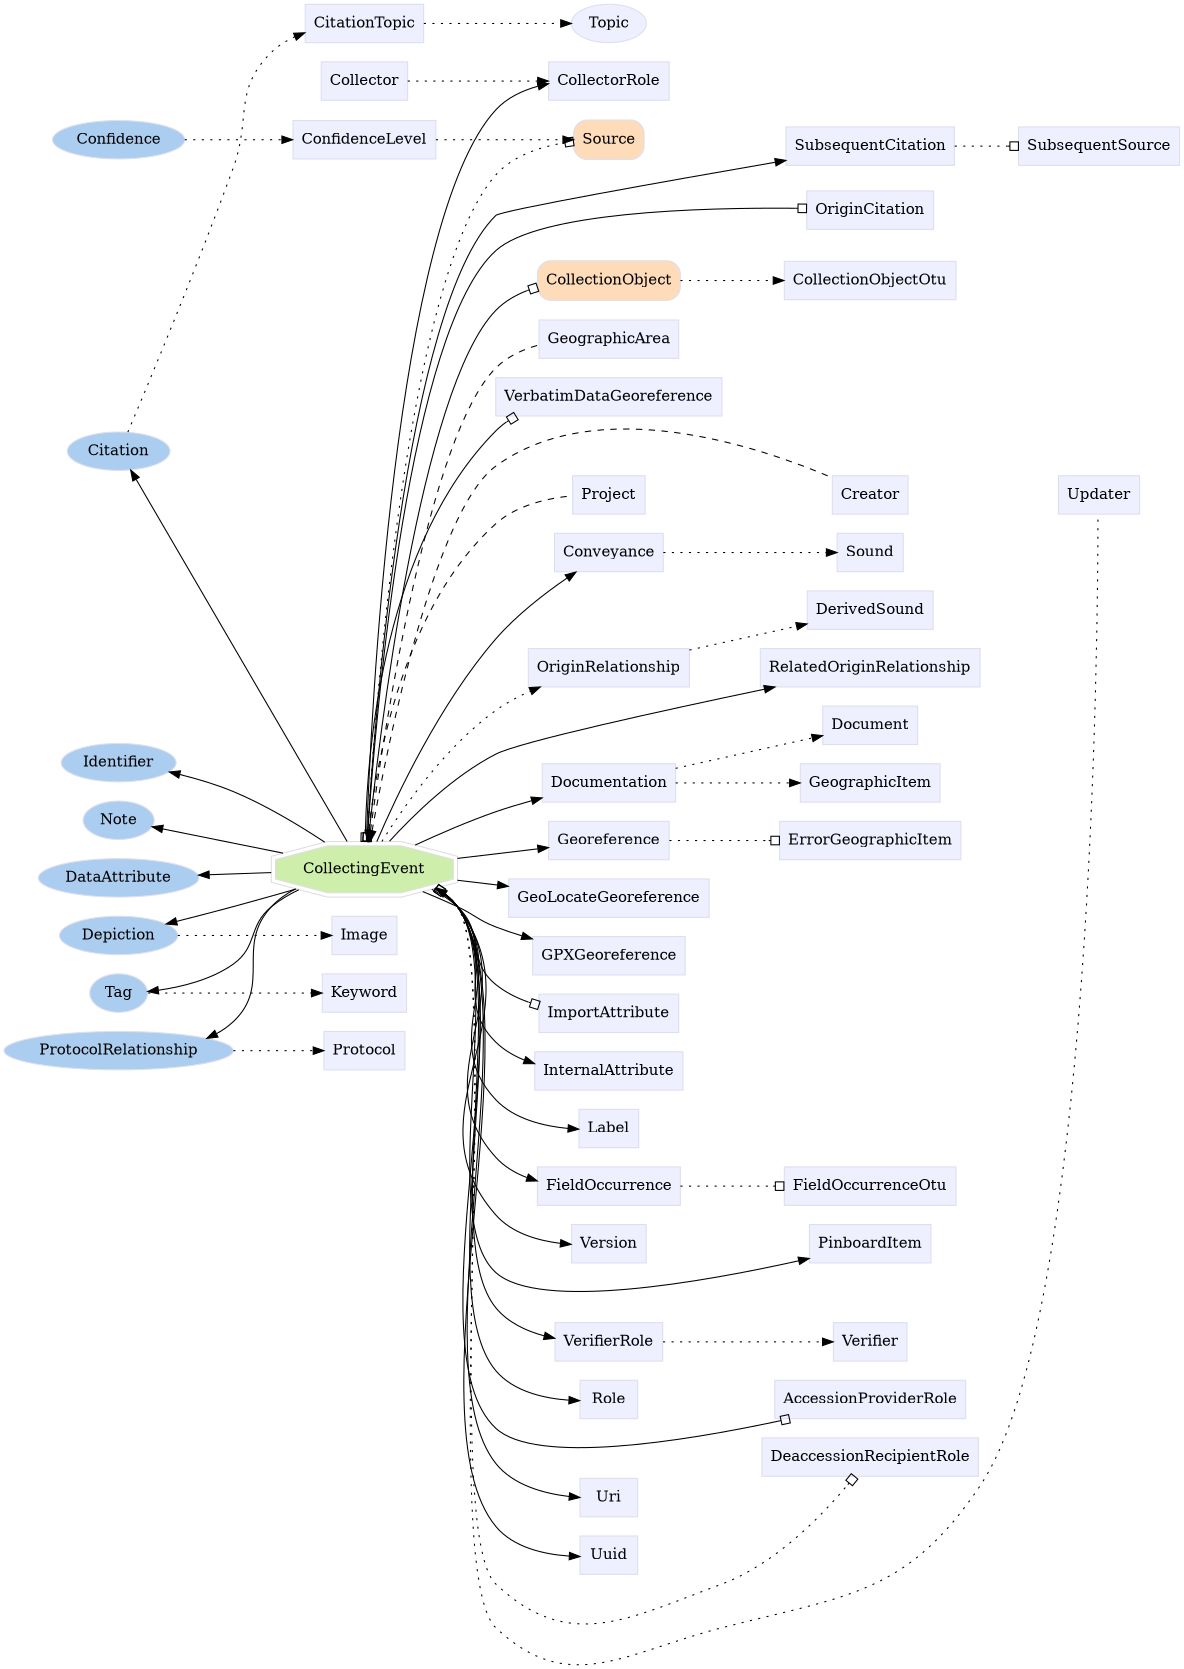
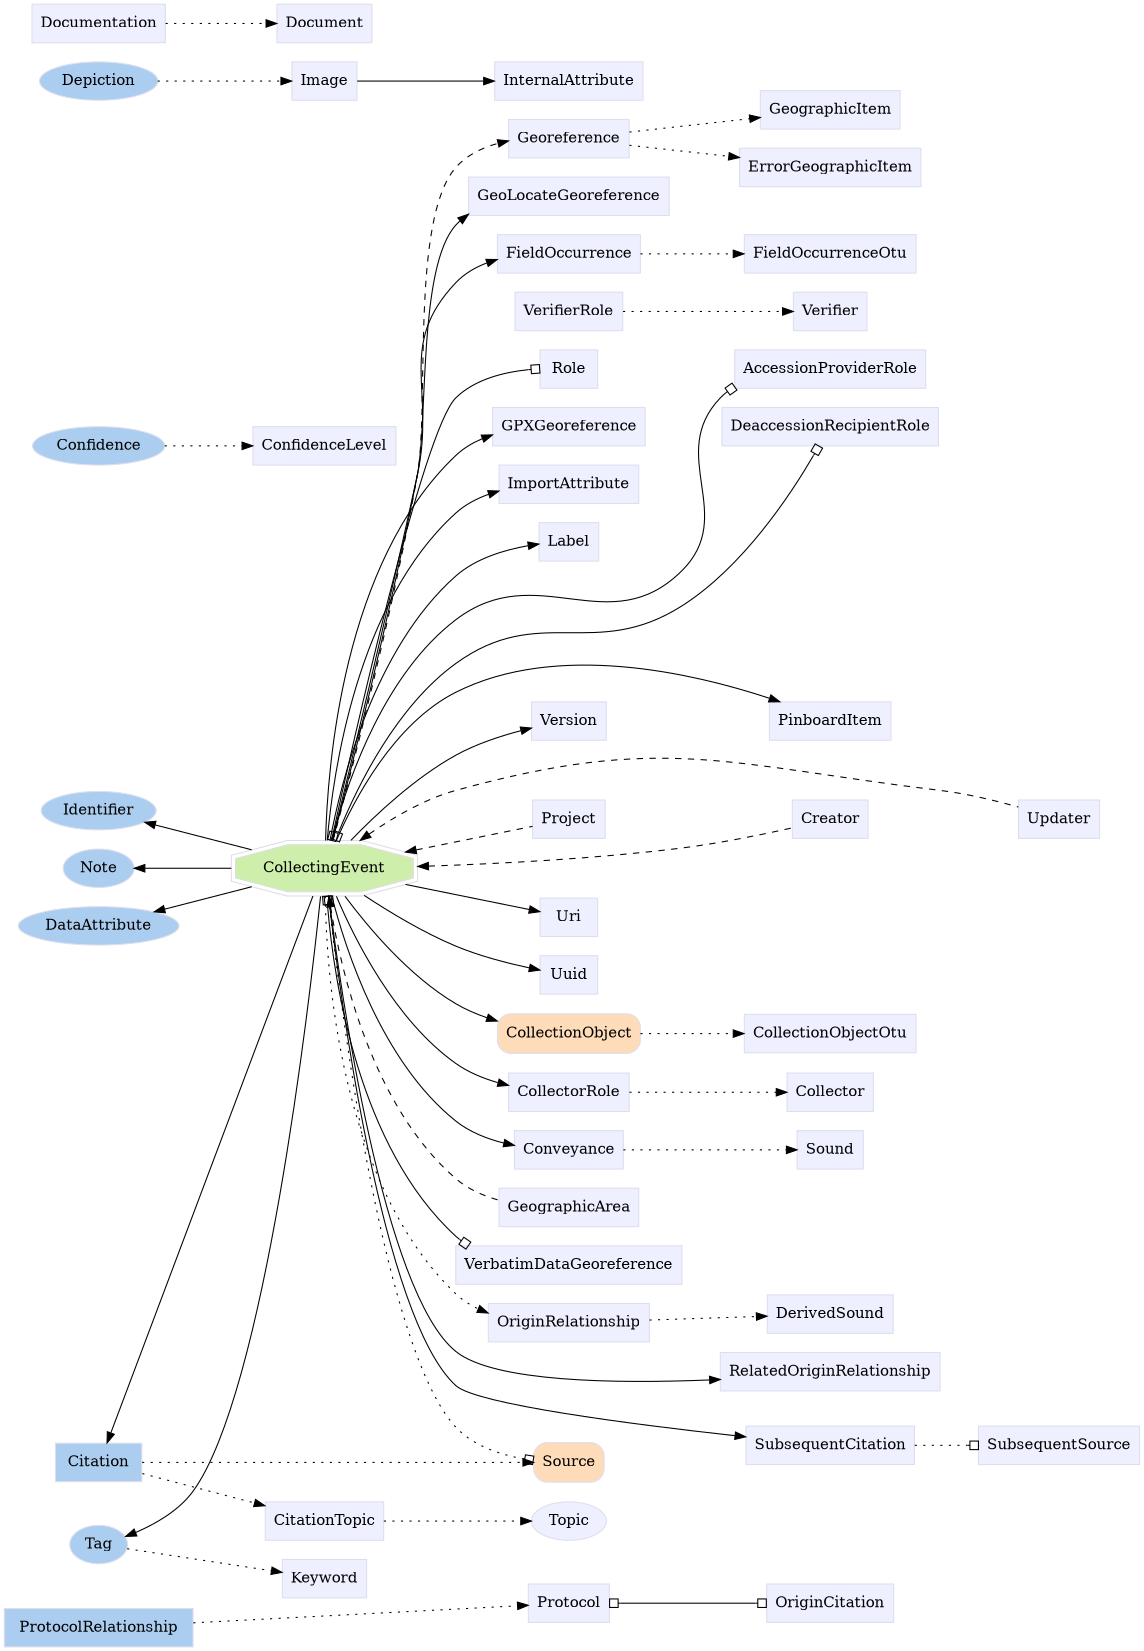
edge "Collector" -> "CollectorRole": reversed
edge "ConfidenceLevel" -> "Source": now "Citation" -> "Source"
edge "OriginCitation" -- "CollectingEvent": now "OriginCitation" -- "Protocol"
node "Citation": shape ellipse -> box
edge "CollectingEvent" -> "CollectionObject": arrowhead obox -> normal
edge "Documentation" -> "GeographicItem": now "Georeference" -> "GeographicItem"
edge "CollectingEvent" -> "Documentation": removed
edge "Georeference" -> "ErrorGeographicItem": arrowhead obox -> normal
edge "CollectingEvent" -> "Georeference": style solid -> dashed
edge "CollectingEvent" -> "Depiction": removed
edge "CollectingEvent" -> "ProtocolRelationship": removed
edge "CollectingEvent" -> "InternalAttribute": now "Image" -> "InternalAttribute"
edge "CollectingEvent" -> "ImportAttribute": arrowhead obox -> normal
node "ProtocolRelationship": shape ellipse -> box
edge "CollectingEvent" -> "VerifierRole": removed
edge "CollectingEvent" -> "Role": arrowhead normal -> obox
edge "FieldOccurrence" -> "FieldOccurrenceOtu": arrowhead obox -> normal
edge "CollectingEvent" -- "DeaccessionRecipientRole": style dotted -> solid
edge "Updater" -> "CollectingEvent": style dotted -> dashed
